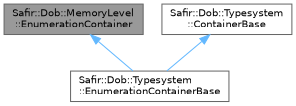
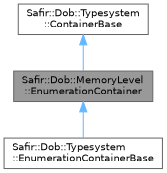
edge "Safir::Dob::Typesystem ::EnumerationContainerBase" -> "Safir::Dob::Typesystem ::ContainerBase": now "Safir::Dob::MemoryLevel ::EnumerationContainer" -> "Safir::Dob::Typesystem ::ContainerBase"
